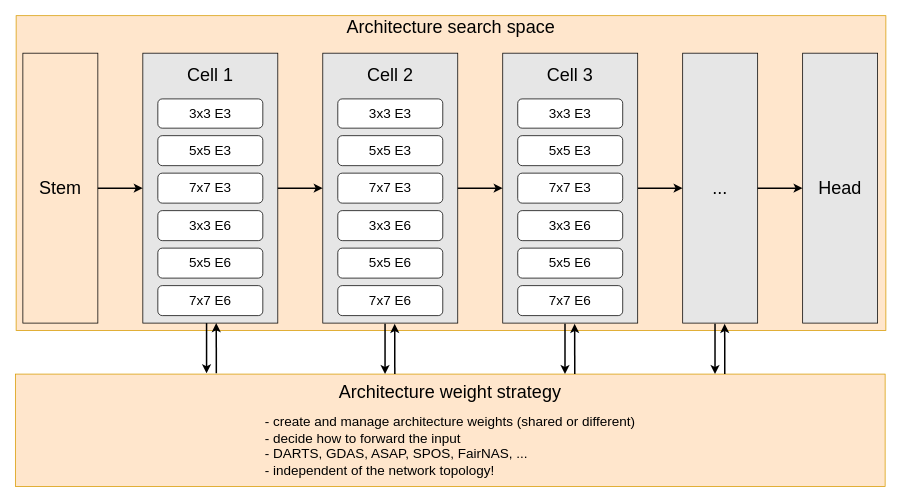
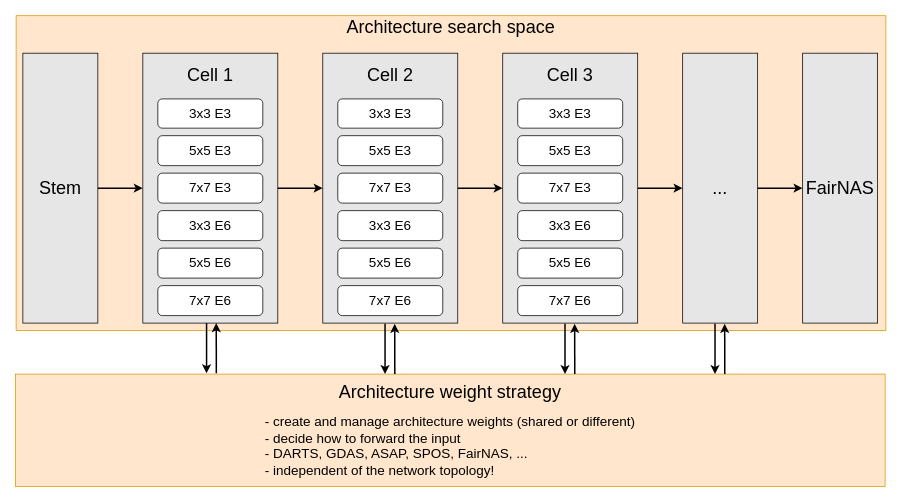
node "Stem": fillcolor #ffe6cc -> #e6e6e6
node "Head": label "Head" -> "FairNAS"
